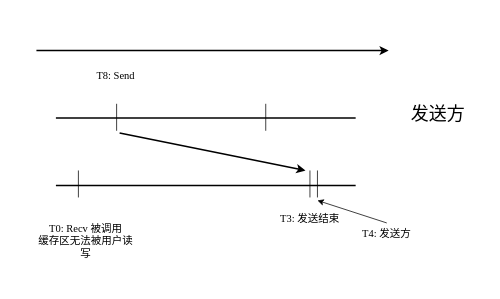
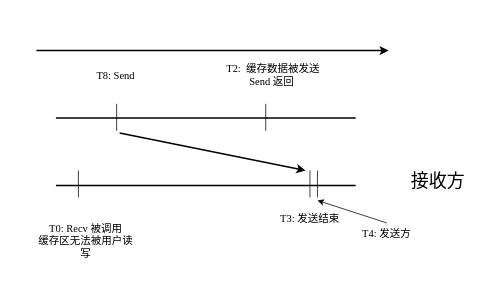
node "T2: 缓存数据被发送Send 返回": added
node "发送方": removed
node "接收方": added
